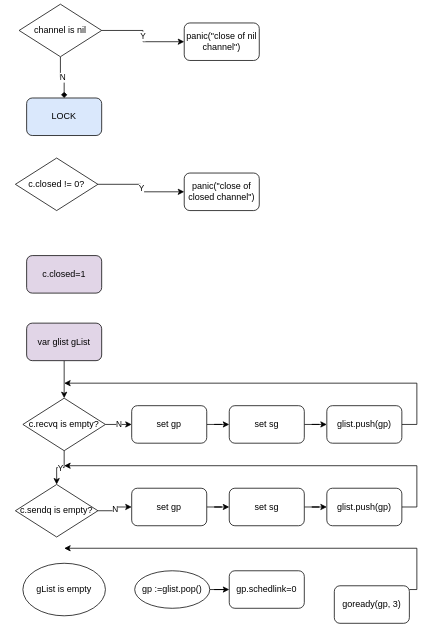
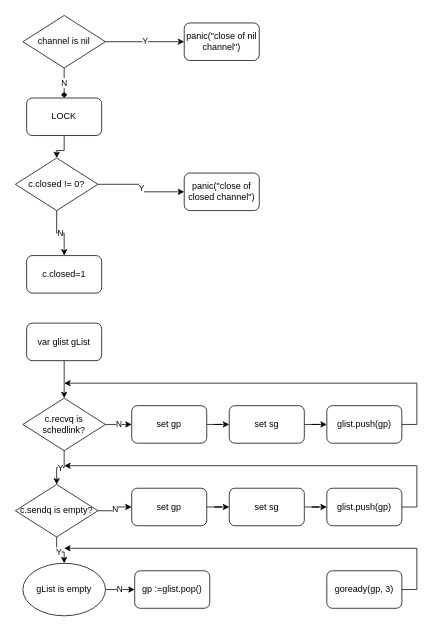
node "channel is nil": moved (60, 30) -> (64, 42)
node "LOCK": fillcolor #dae8fc -> #ffffff
edge "LOCK" -> "c.closed != 0?": added
edge "c.closed != 0?" -> "c.closed=1": added, label "N"
node "c.closed=1": fillcolor #e1d5e7 -> #ffffff
node "var glist gList": fillcolor #e1d5e7 -> #ffffff
node "c.recvq is empty?": label "c.recvq is empty?" -> "c.recvq is schedlink?"
edge "c.sendq is empty?" -> "gList is empty": added, label "Y"
edge "gList is empty" -> "gp :=glist.pop()": added, label "N"
node "gp :=glist.pop()": shape ellipse -> rounded rectangle
edge "gp :=glist.pop()" -> "gp.schedlink=0": removed
node "gp.schedlink=0": removed
node "goready(gp, 3)": moved (372, 604) -> (364, 589)
